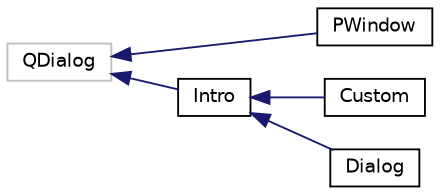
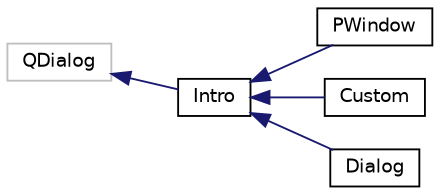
edge "PWindow" -> "QDialog": now "PWindow" -> "Intro"
